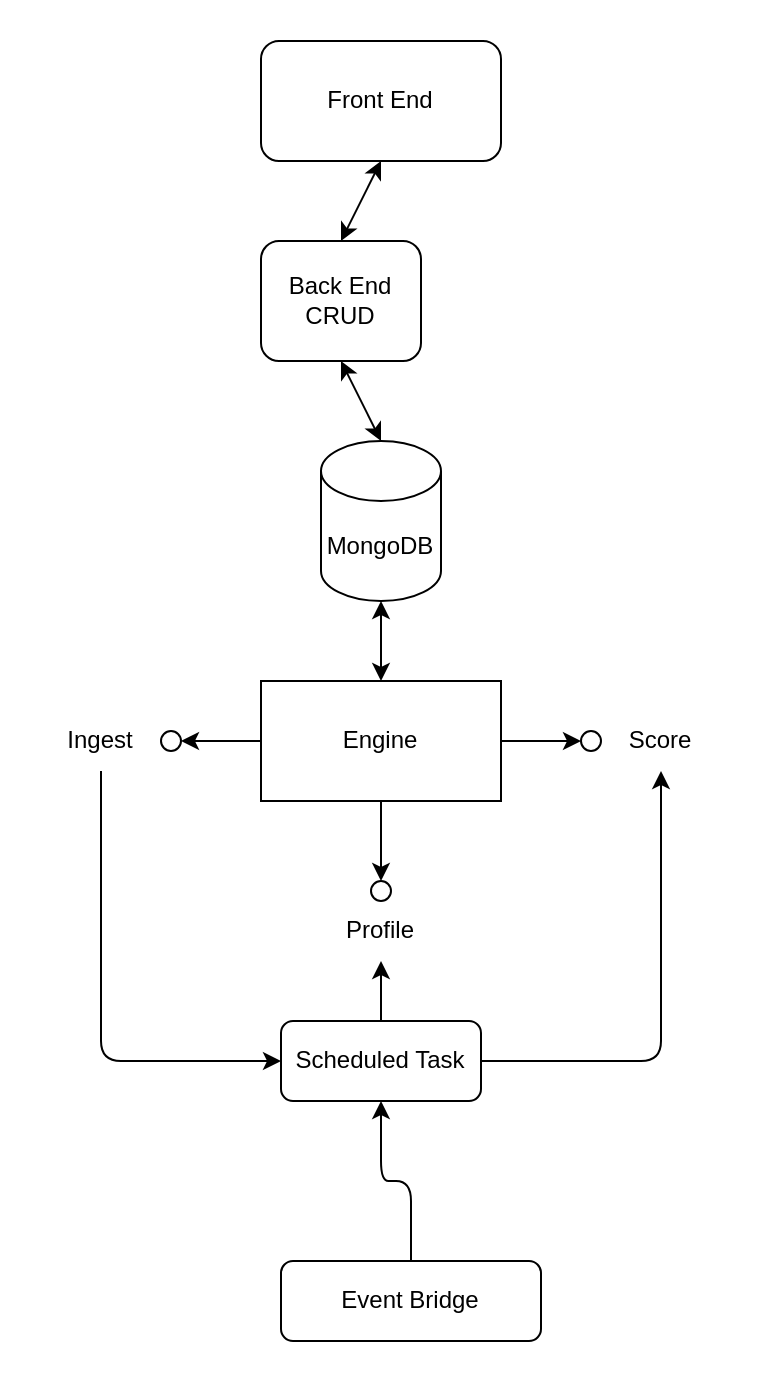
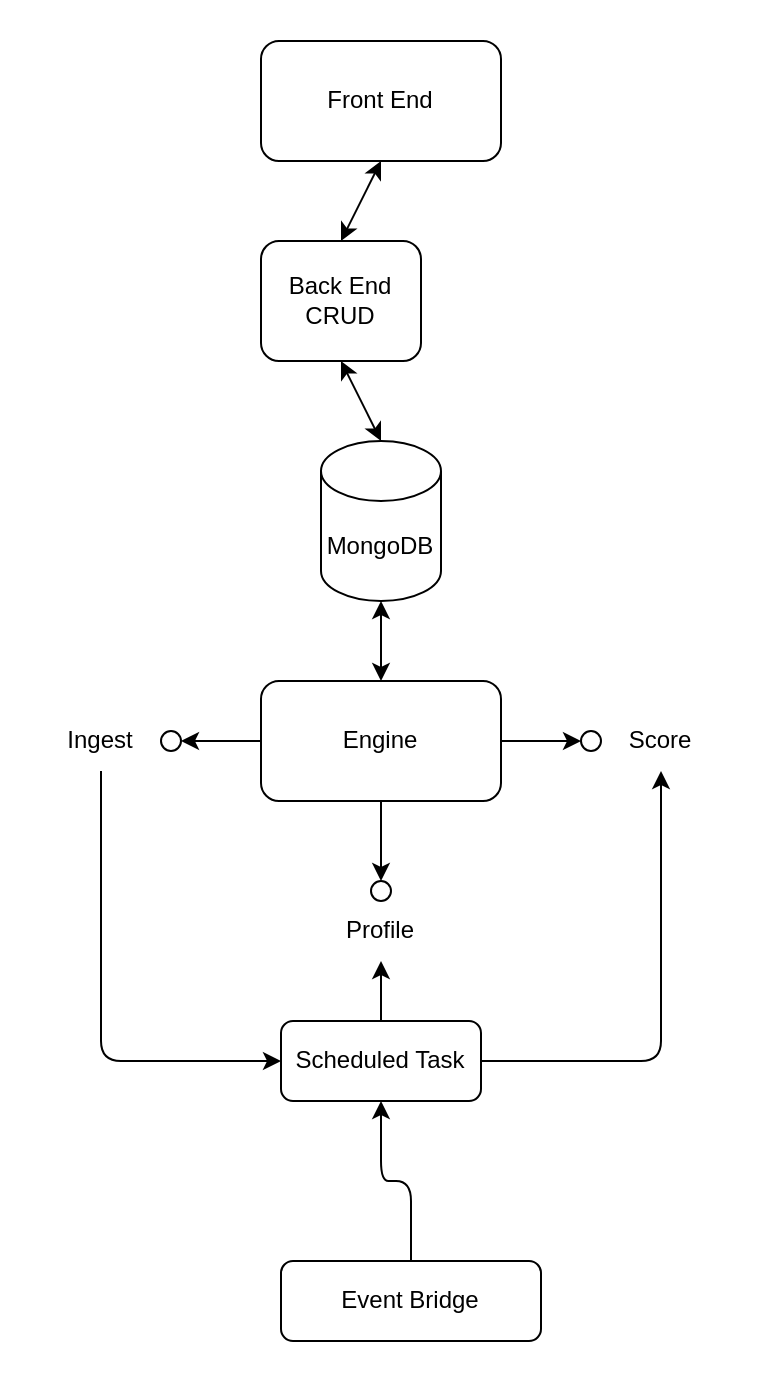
node "Engine": shape rectangle -> rounded rectangle
